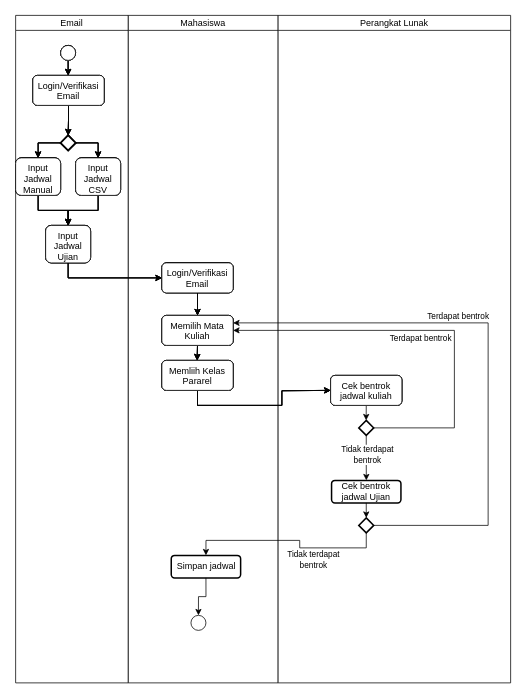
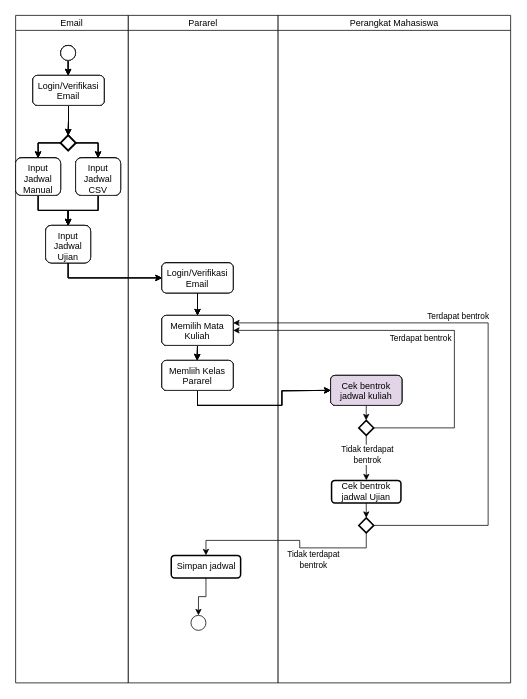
node "Mahasiswa": label "Mahasiswa" -> "Pararel"
node "Perangkat Lunak": label "Perangkat Lunak" -> "Perangkat Mahasiswa"
node "Cek bentrok jadwal kuliah": fillcolor #ffffff -> #e1d5e7
